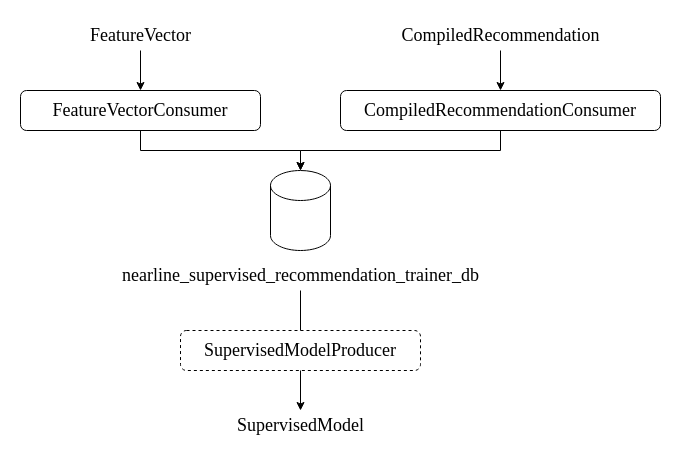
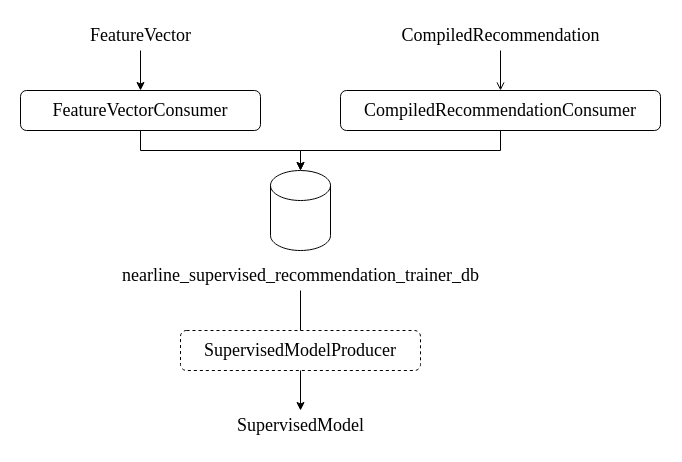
edge "CompiledRecommendation" -> "CompiledRecommendationConsumer": arrowhead classic -> open
